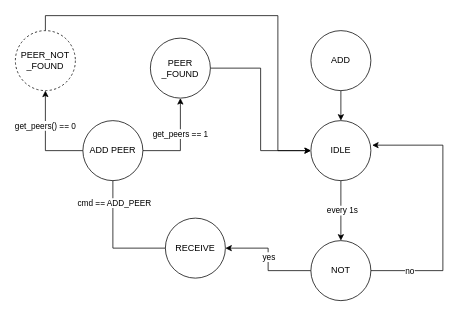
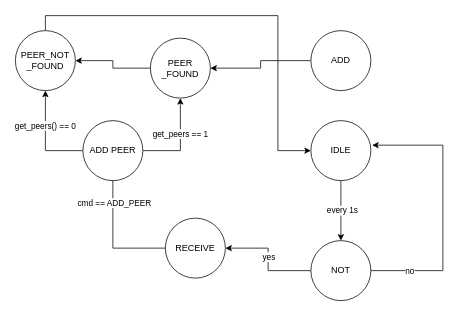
node "PEER_NOT _FOUND": style dashed -> solid
edge "ADD" -> "IDLE": now "ADD" -> "PEER _FOUND"
edge "PEER _FOUND" -> "IDLE": now "PEER _FOUND" -> "PEER_NOT _FOUND"
